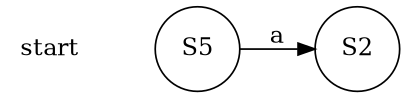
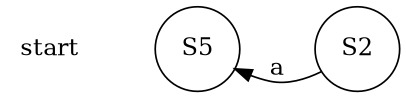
edge "S5" -> "S2": reversed
